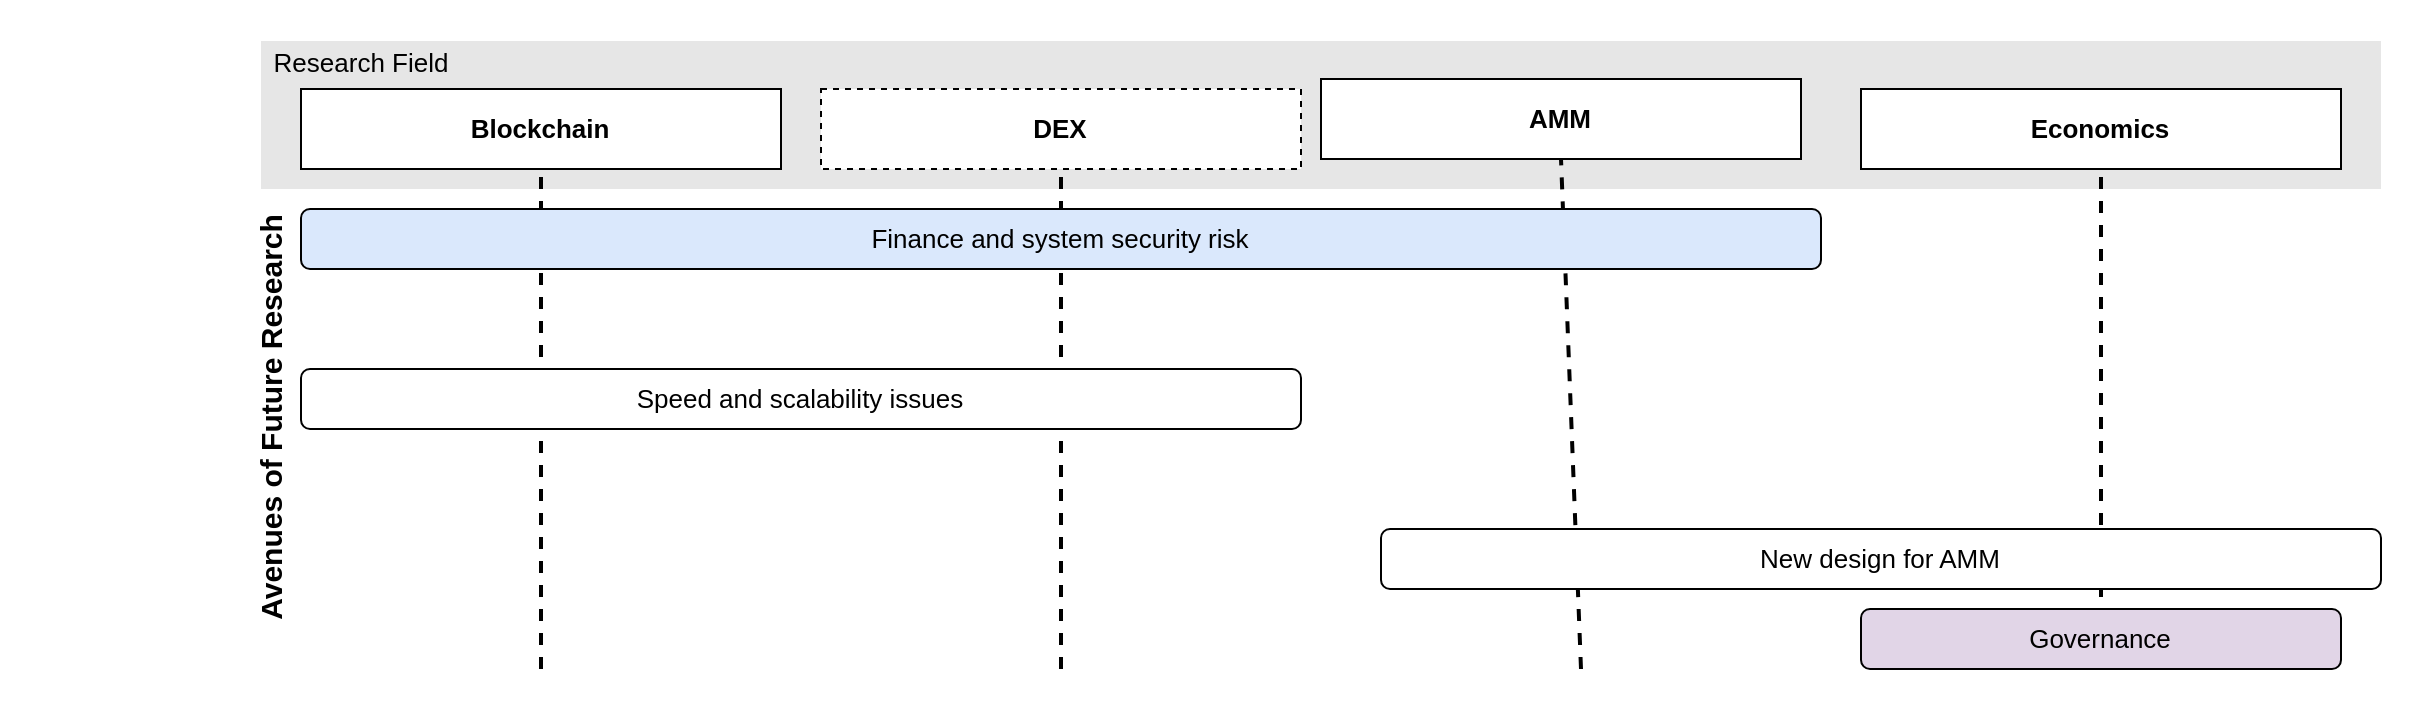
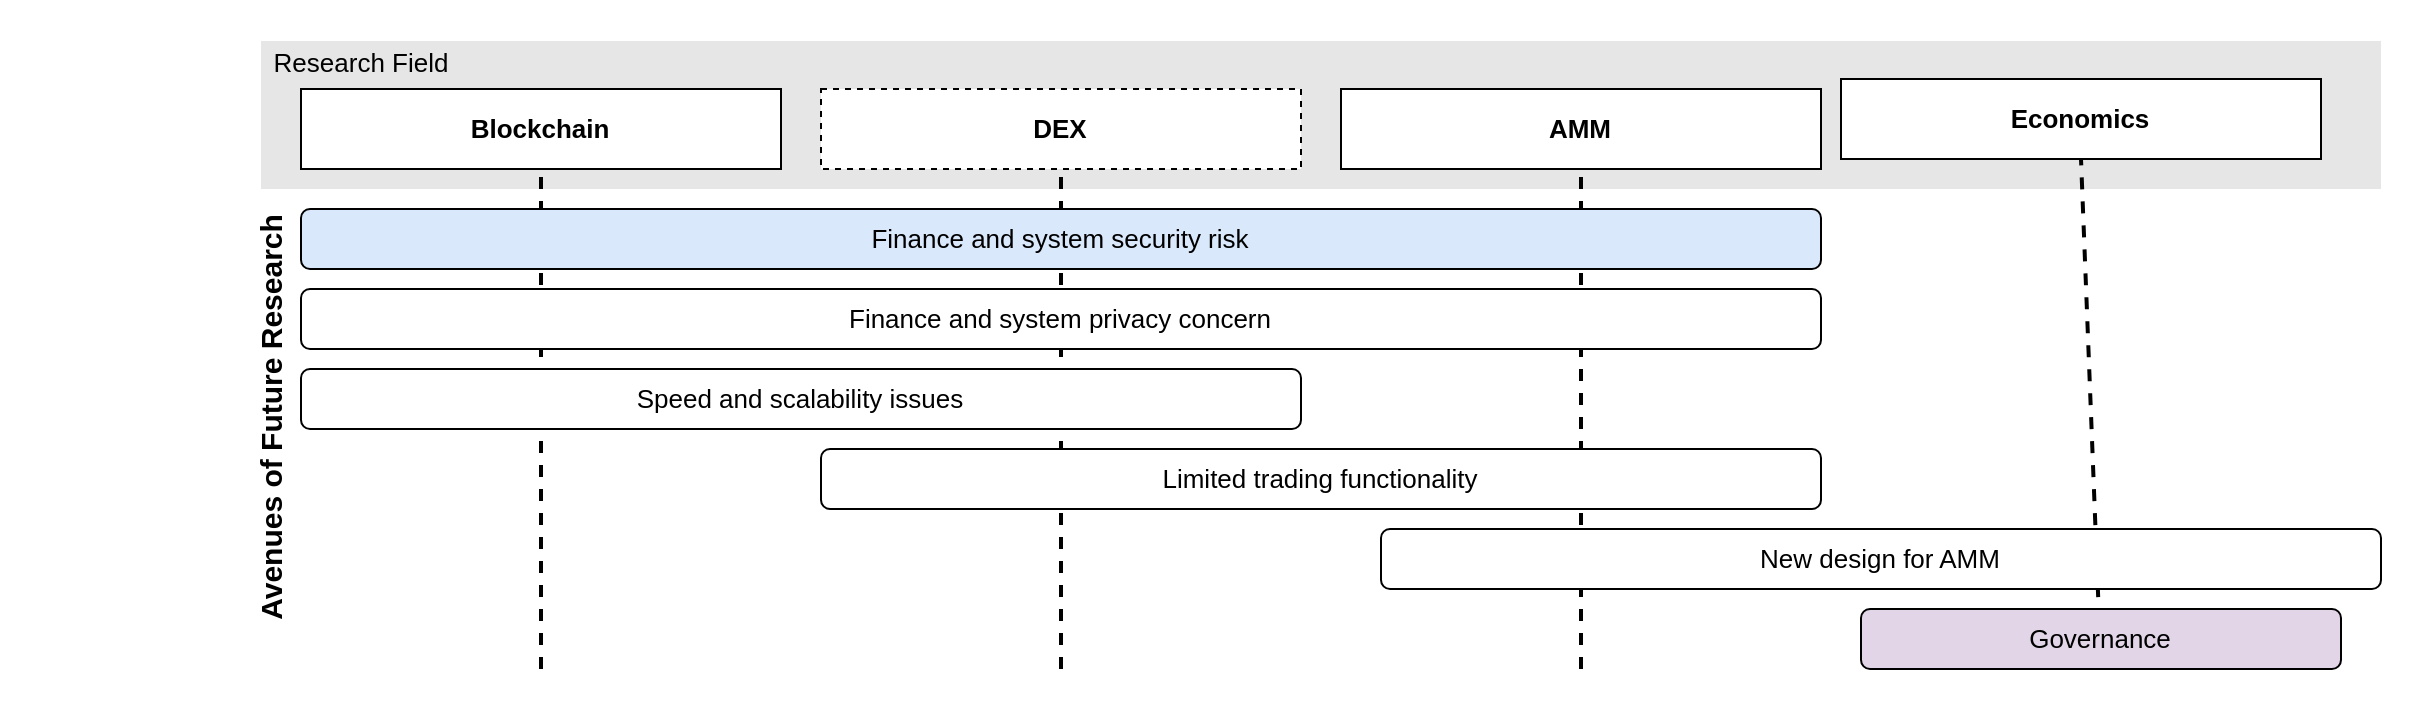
node "AMM": moved (1561, 119) -> (1581, 129)
node "Economics": moved (2101, 129) -> (2081, 119)
node "Finance and system privacy concern": added
node "Limited trading functionality": added
